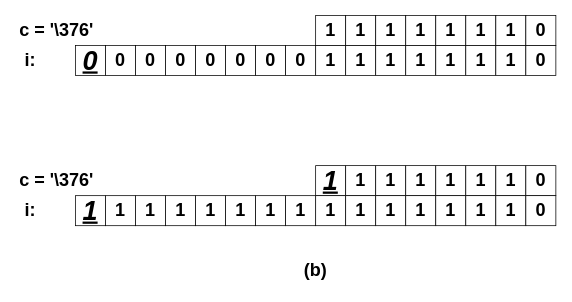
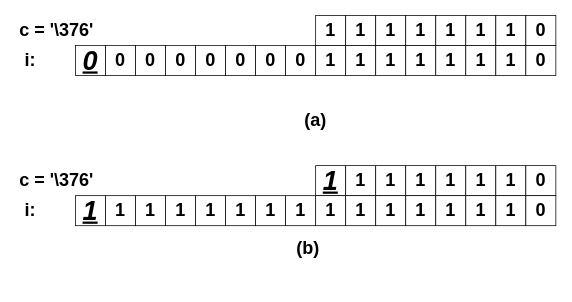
node "(a)": added
node "(b)": moved (315, 270) -> (308, 248)
